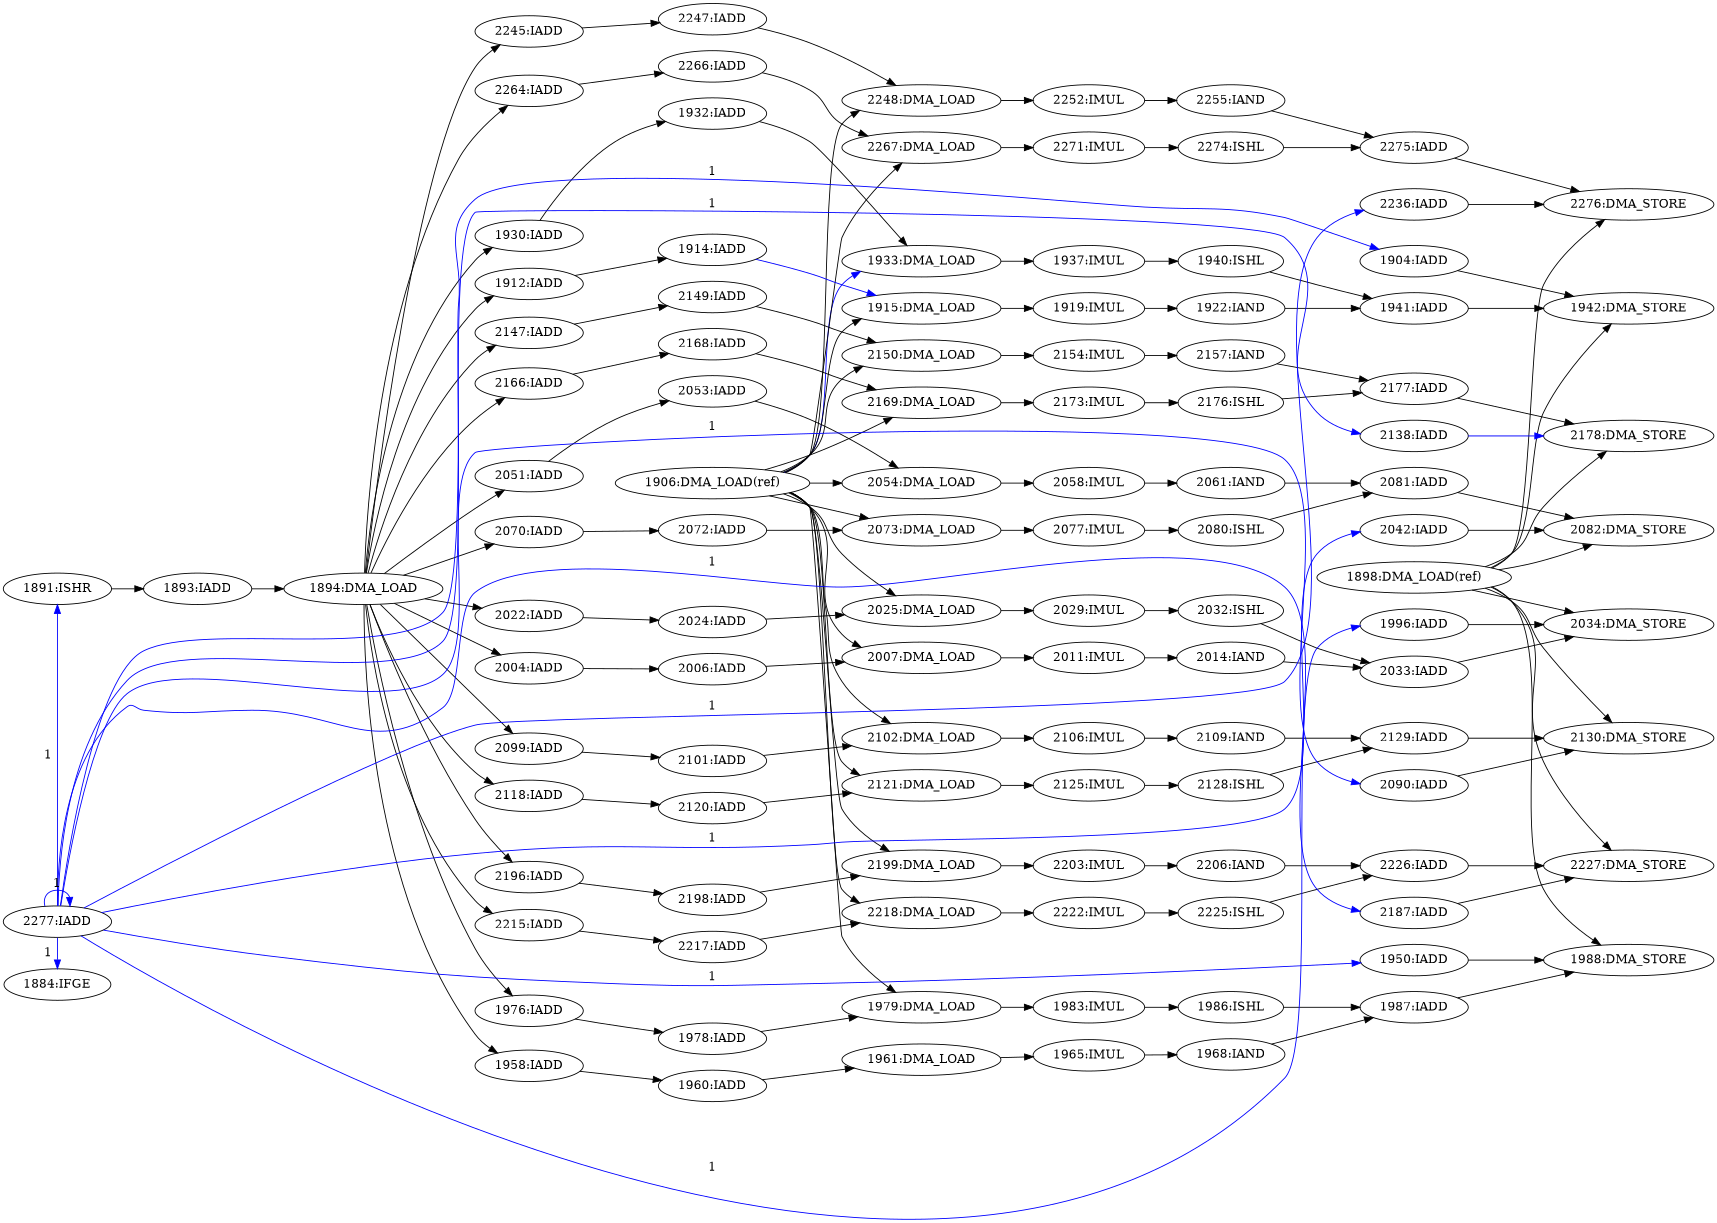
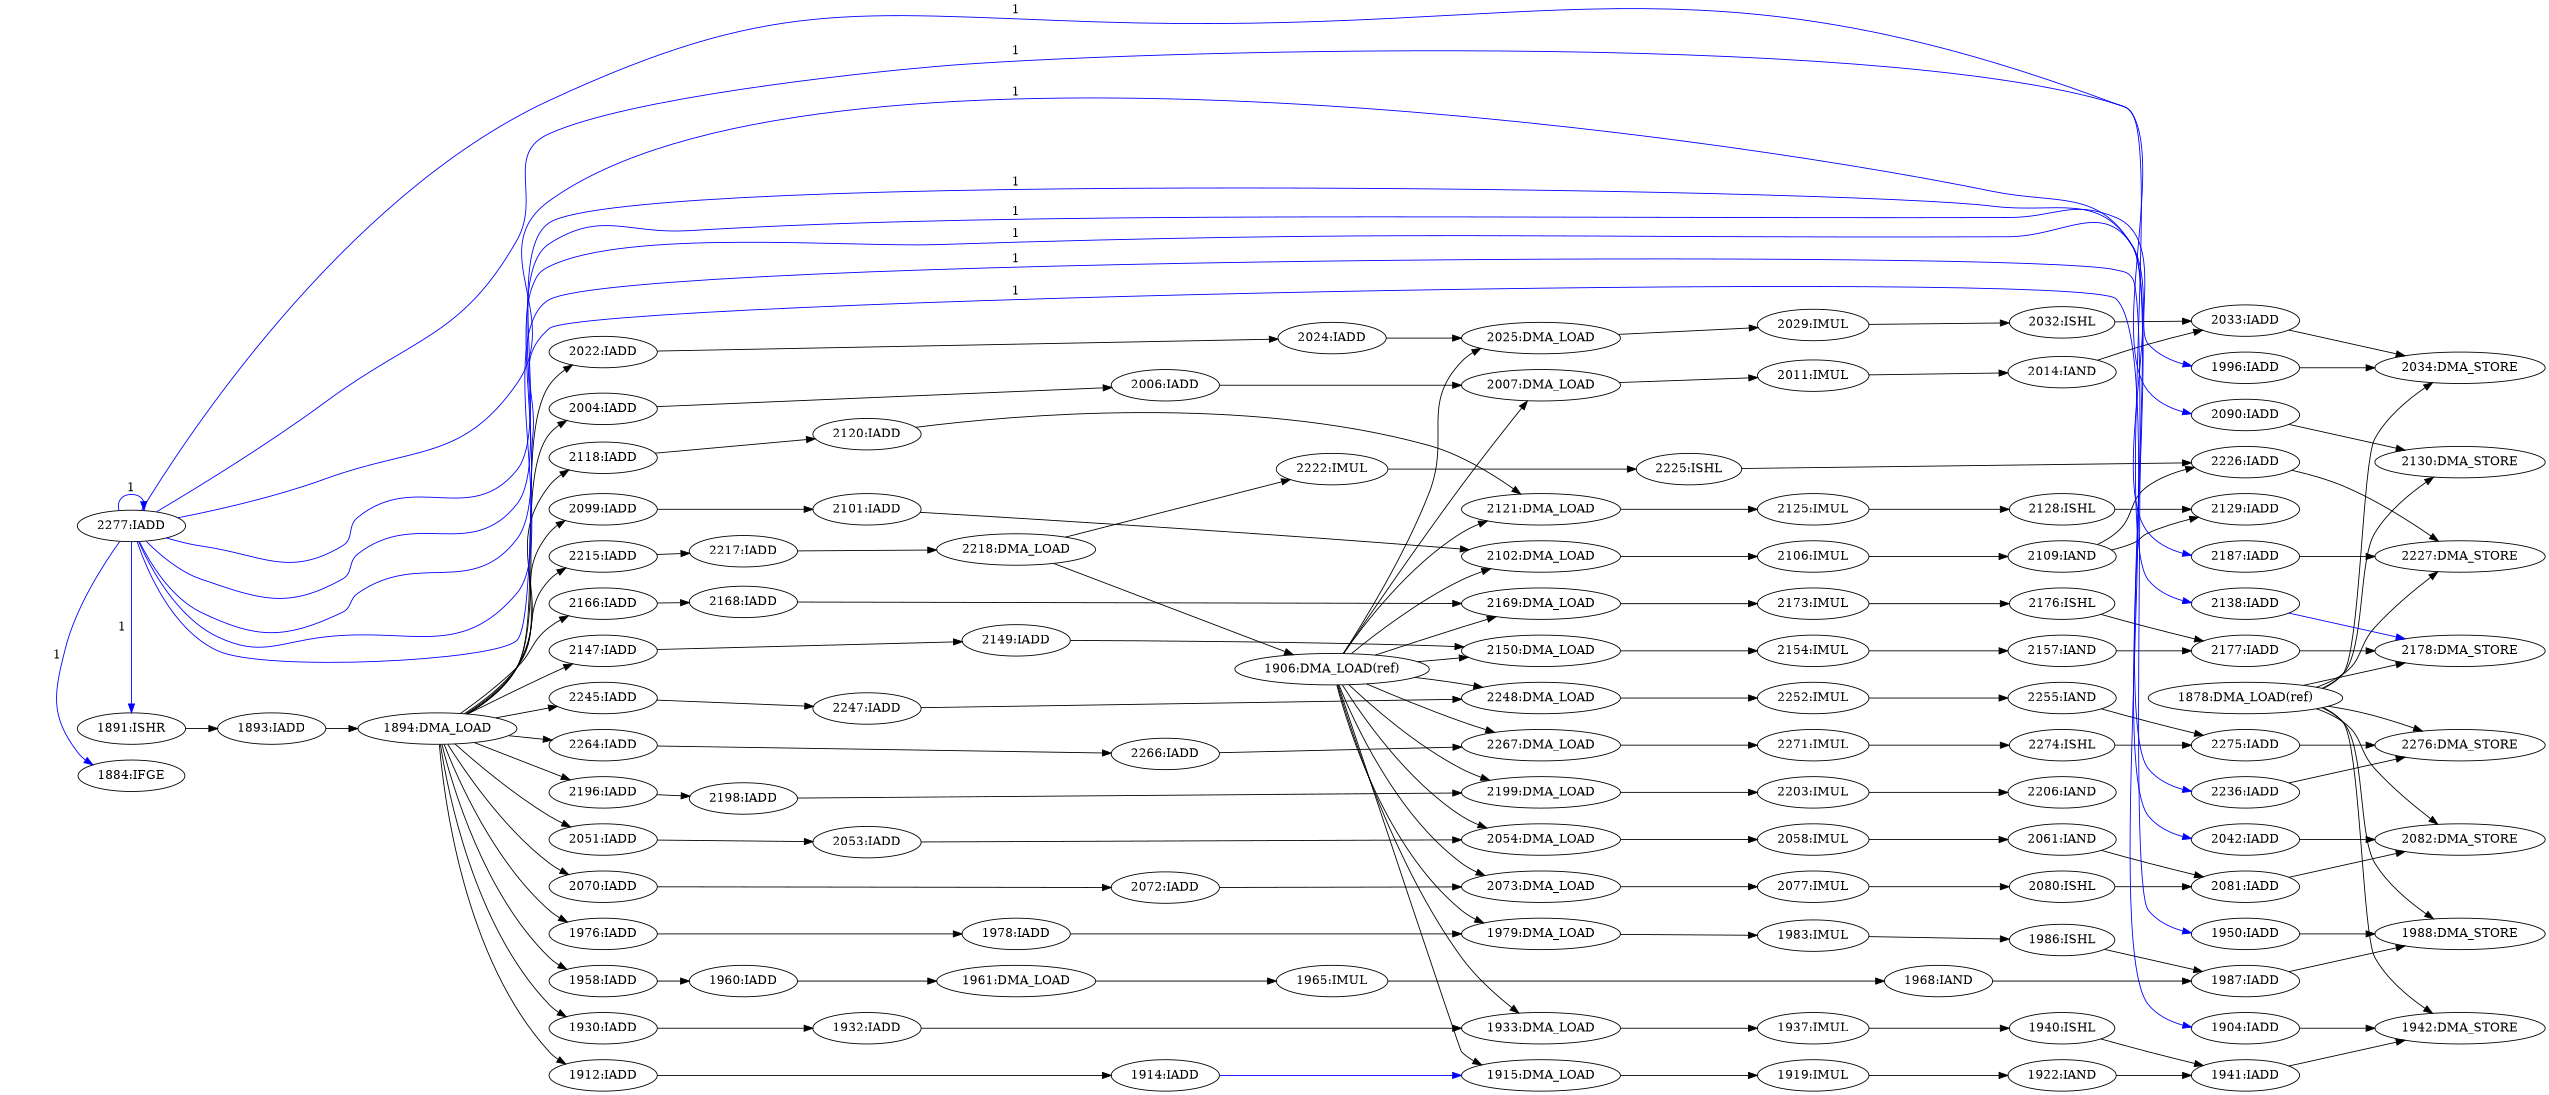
edge "1906:DMA_LOAD(ref)" -> "1933:DMA_LOAD": color blue -> black
node "1898:DMA_LOAD(ref)": label "1898:DMA_LOAD(ref)" -> "1878:DMA_LOAD(ref)"
edge "1906:DMA_LOAD(ref)" -> "2218:DMA_LOAD": reversed
edge "2129:IADD" -> "2130:DMA_STORE": removed
edge "2206:IAND" -> "2226:IADD": now "2109:IAND" -> "2226:IADD"
